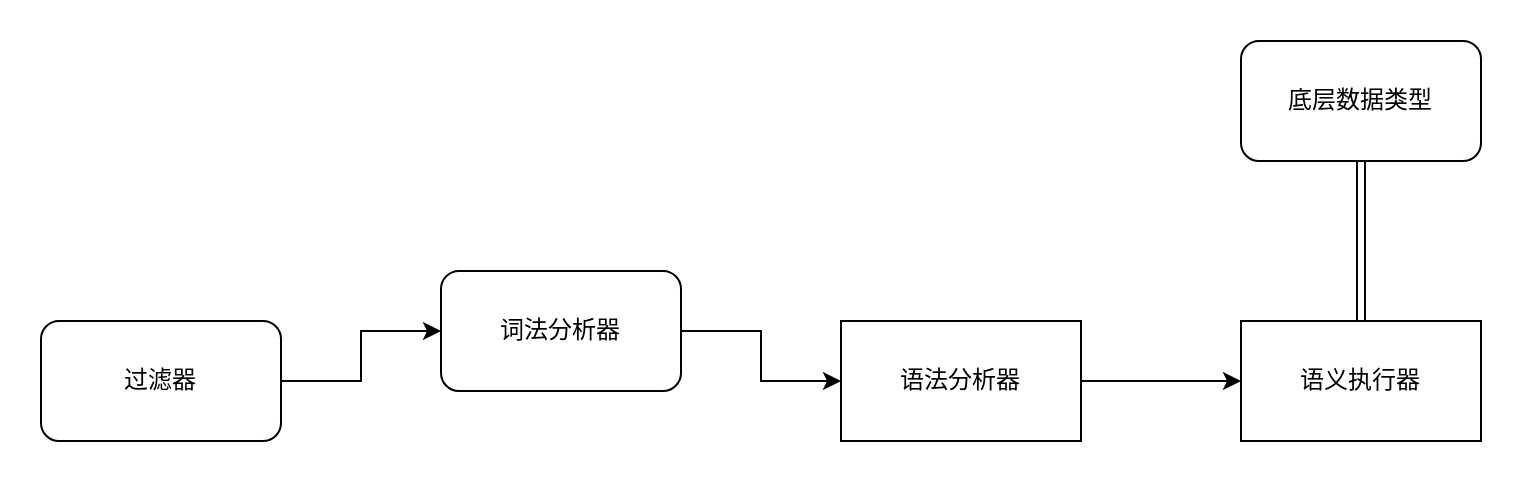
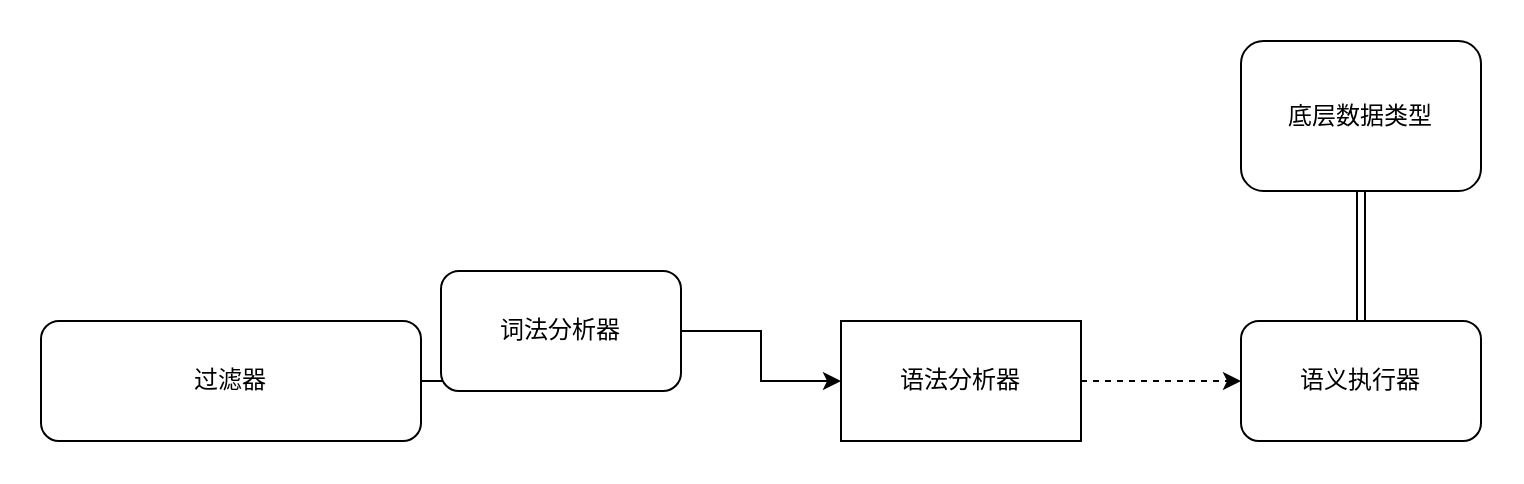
node "底层数据类型": size 240x120 -> 240x150
node "过滤器": size 240x120 -> 380x120
edge "语法分析器" -> "语义执行器": style solid -> dashed
node "语义执行器": shape rectangle -> rounded rectangle
